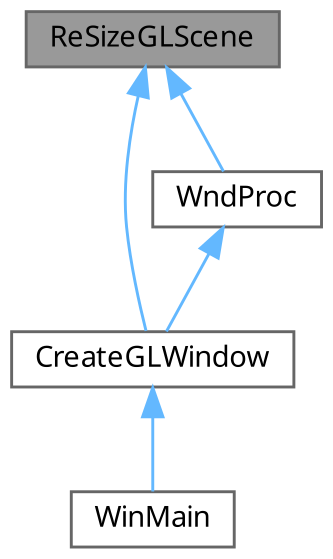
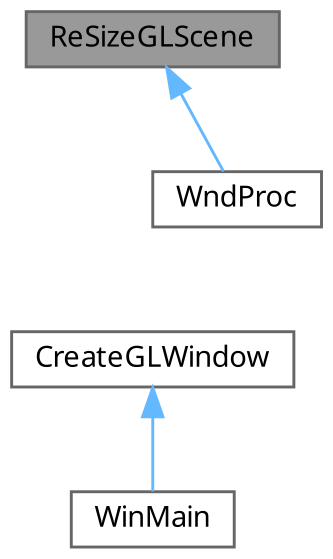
edge "CreateGLWindow" -> "ReSizeGLScene": removed
edge "CreateGLWindow" -> "WndProc": removed
